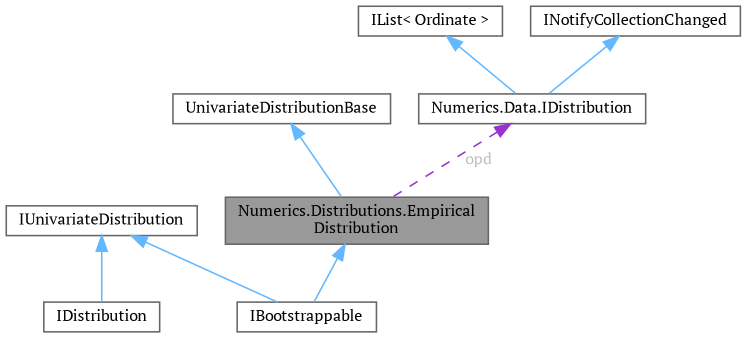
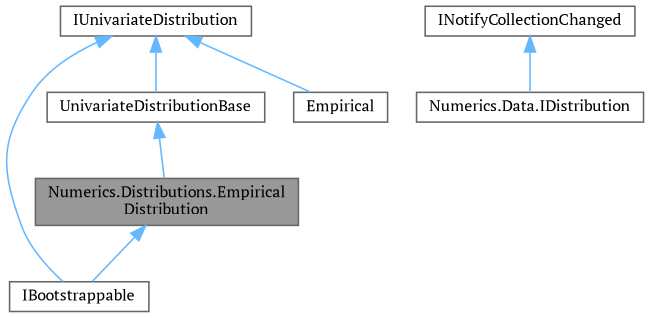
node "IList< Ordinate >": removed
edge "UnivariateDistributionBase" -> "IUnivariateDistribution": added
edge "Numerics.Distributions.Empirical Distribution" -> "Numerics.Data.IDistribution": removed, label "opd"
node "IDistribution": label "IDistribution" -> "Empirical"
